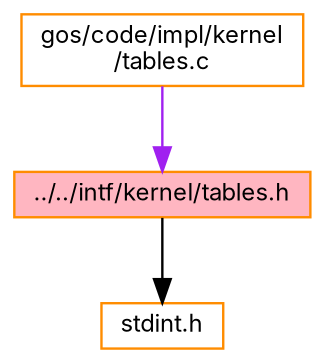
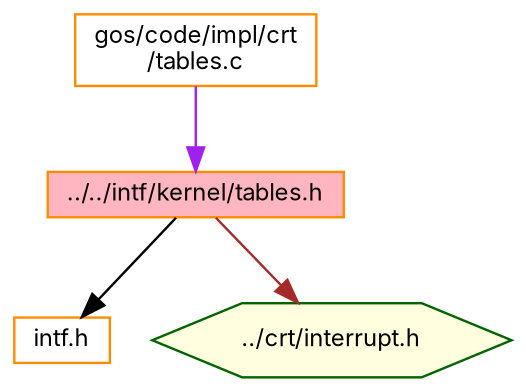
node "gos/code/impl/kernel /tables.c": label "gos/code/impl/kernel /tables.c" -> "gos/code/impl/crt /tables.c"
node "stdint.h": label "stdint.h" -> "intf.h"
node "../crt/interrupt.h": added
